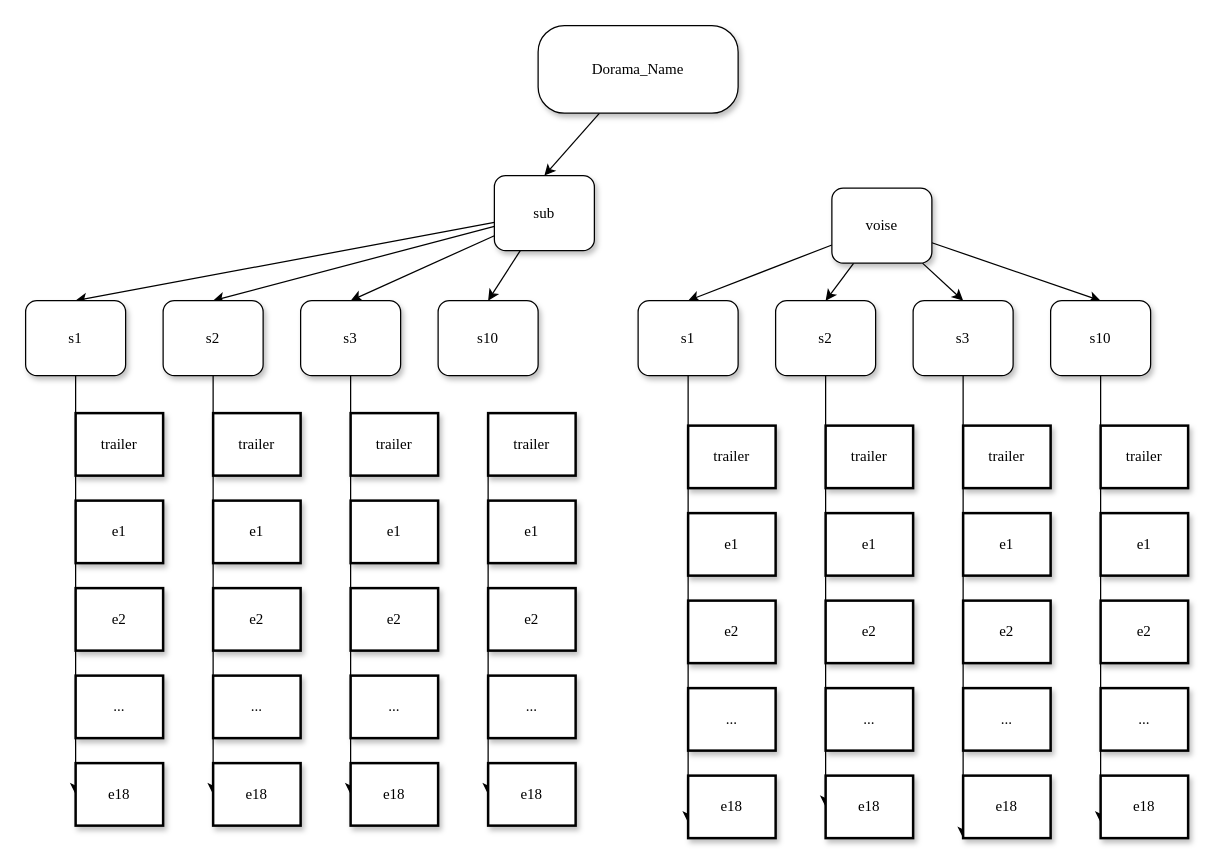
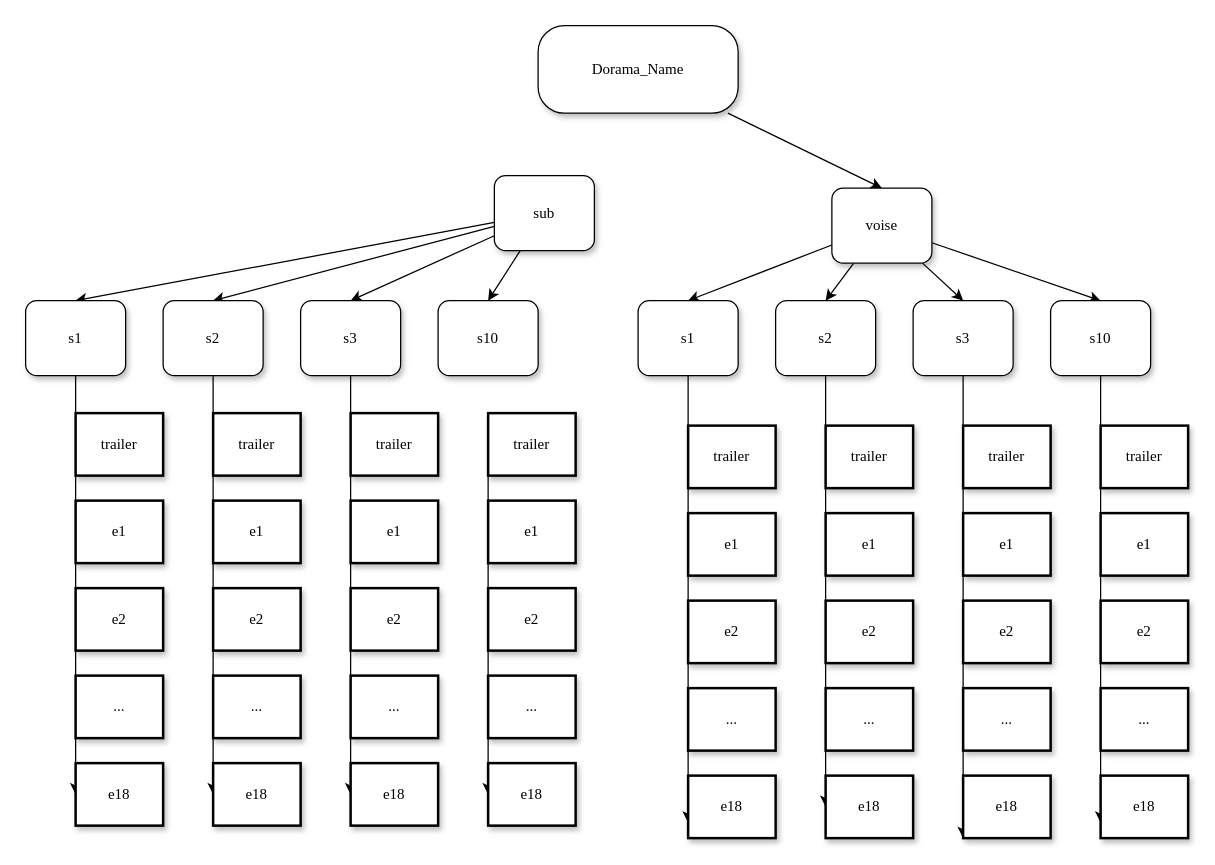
edge "Dorama_Name" -> "sub": removed
edge "Dorama_Name" -> "voise": added
